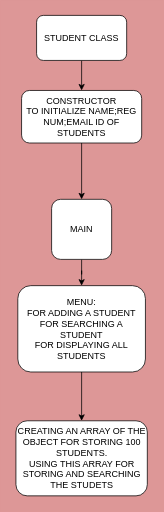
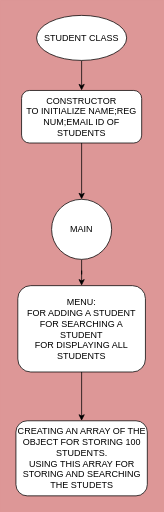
node "STUDENT CLASS": shape rounded rectangle -> ellipse
node "MAIN": shape rounded rectangle -> ellipse
